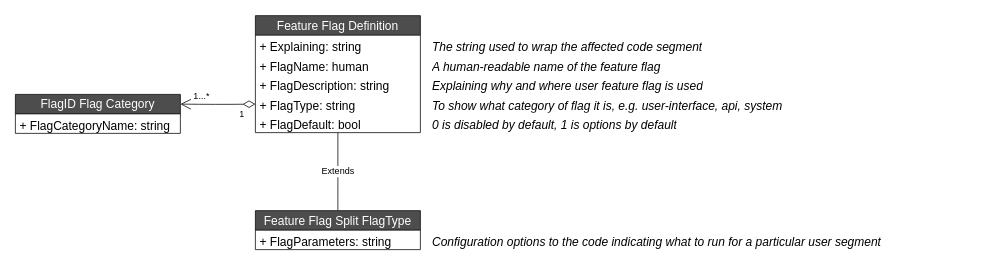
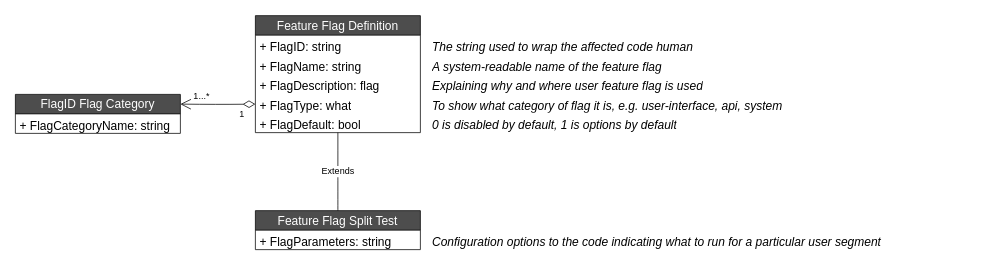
node "+ Explaining: string": label "+ Explaining: string" -> "+ FlagID: string"
node "The string used to wrap the affected code segment": label "The string used to wrap the affected code segment" -> "The string used to wrap the affected code human"
node "+ FlagName: human": label "+ FlagName: human" -> "+ FlagName: string"
node "A human-readable name of the feature flag": label "A human-readable name of the feature flag" -> "A system-readable name of the feature flag"
node "+ FlagDescription: string": label "+ FlagDescription: string" -> "+ FlagDescription: flag"
node "+ FlagType: string": label "+ FlagType: string" -> "+ FlagType: what"
node "Feature Flag Split FlagType": label "Feature Flag Split FlagType" -> "Feature Flag Split Test"
